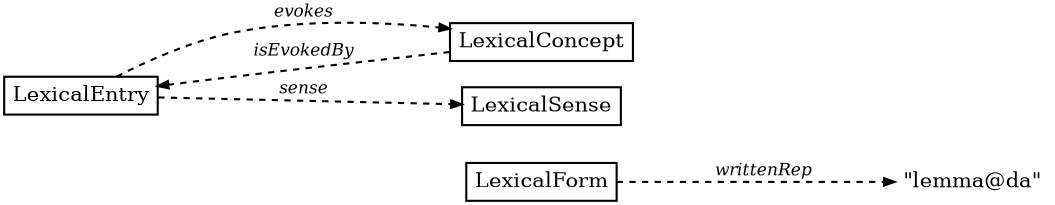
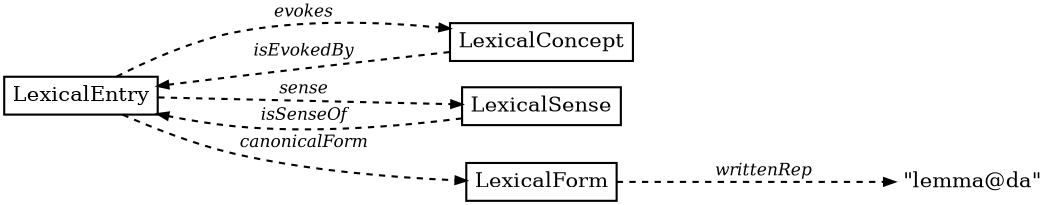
edge "LexicalSense" -> "LexicalEntry": added, label "isSenseOf"
edge "LexicalEntry" -> "LexicalForm": added, label "canonicalForm"
